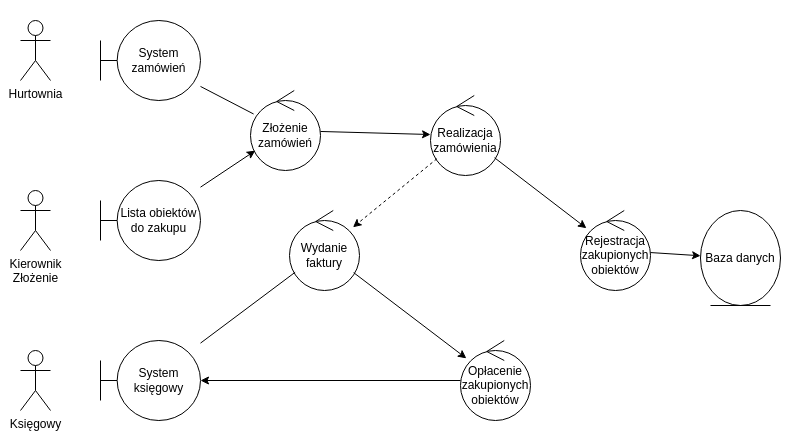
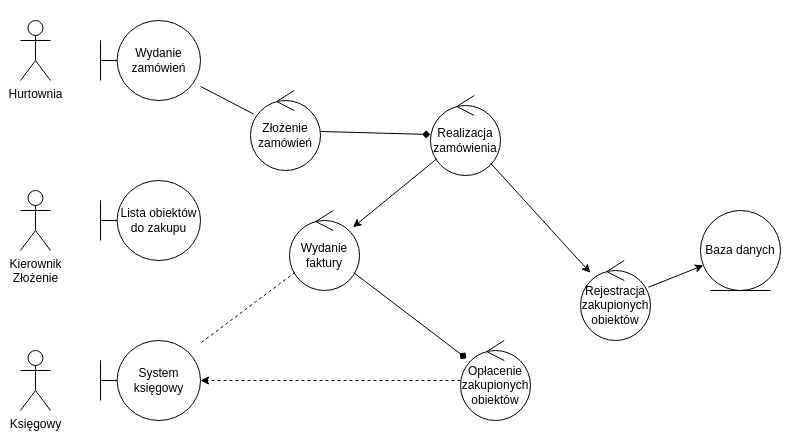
node "System zamówień": label "System zamówień" -> "Wydanie zamówień"
edge "Złożenie zamówień" -> "Realizacja zamówienia": arrowhead classic -> diamond
edge "Lista obiektów do zakupu" -> "Złożenie zamówień": removed
edge "Realizacja zamówienia" -> "Wydanie faktury": style dashed -> solid
node "Rejestracja zakupionych obiektów": moved (616, 251) -> (616, 301)
node "Baza danych": size 80x95 -> 80x80
edge "Wydanie faktury" -- "System księgowy": style solid -> dashed
edge "Wydanie faktury" -> "Opłacenie zakupionych obiektów": arrowhead classic -> diamond
edge "Opłacenie zakupionych obiektów" -> "System księgowy": style solid -> dashed
